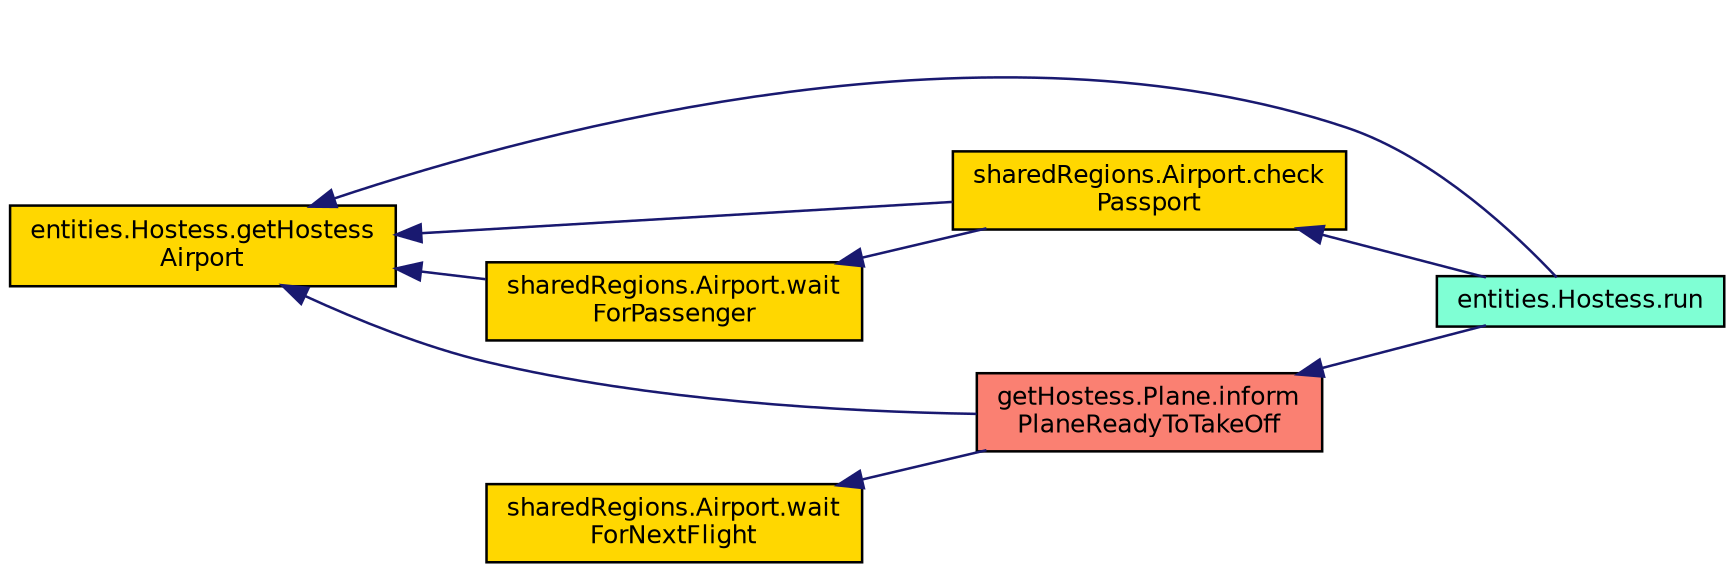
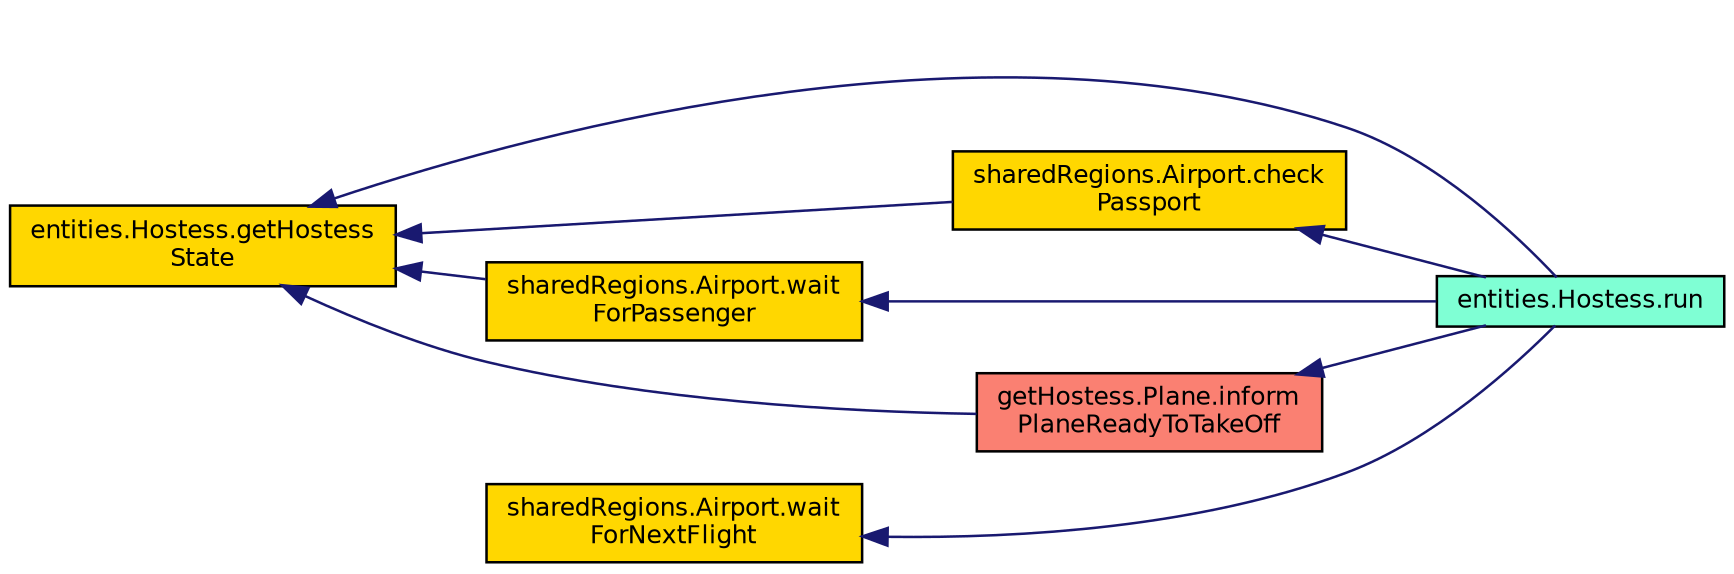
edge "sharedRegions.Airport.check Passport" -> "sharedRegions.Airport.wait ForPassenger": now "entities.Hostess.run" -> "sharedRegions.Airport.wait ForPassenger"
node "entities.Hostess.getHostess Airport": label "entities.Hostess.getHostess Airport" -> "entities.Hostess.getHostess State"
edge "getHostess.Plane.inform PlaneReadyToTakeOff" -> "sharedRegions.Airport.wait ForNextFlight": now "entities.Hostess.run" -> "sharedRegions.Airport.wait ForNextFlight"
